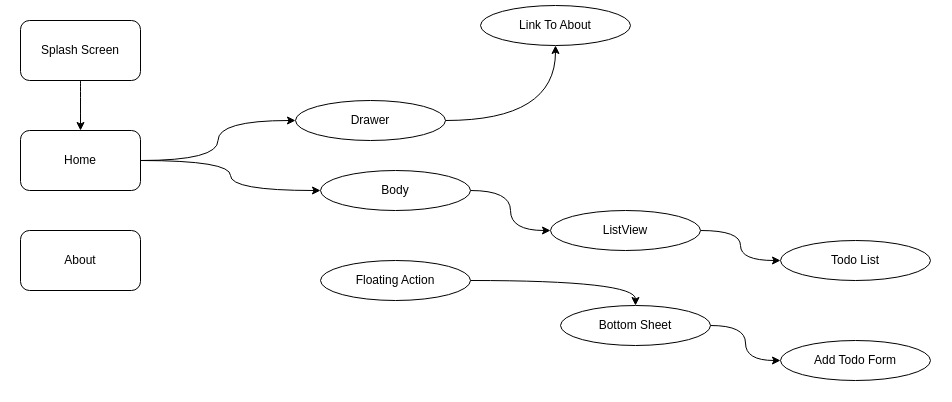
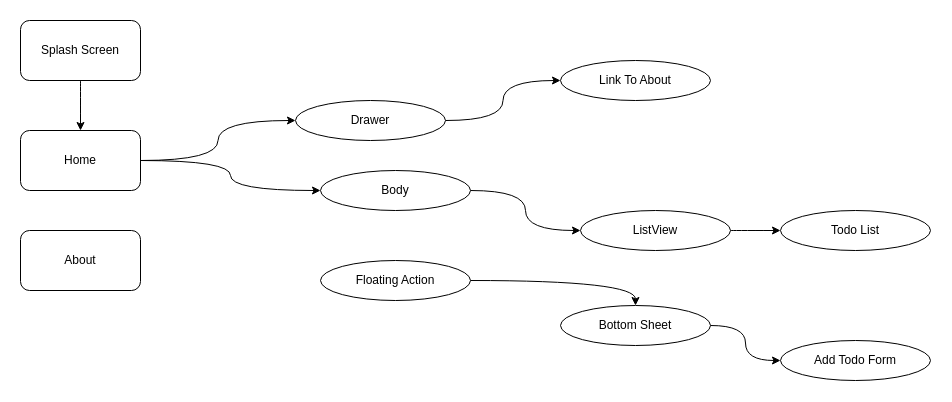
node "Link To About": moved (556, 26) -> (636, 81)
node "ListView": moved (626, 231) -> (656, 231)
node "Todo List": moved (856, 261) -> (856, 231)
